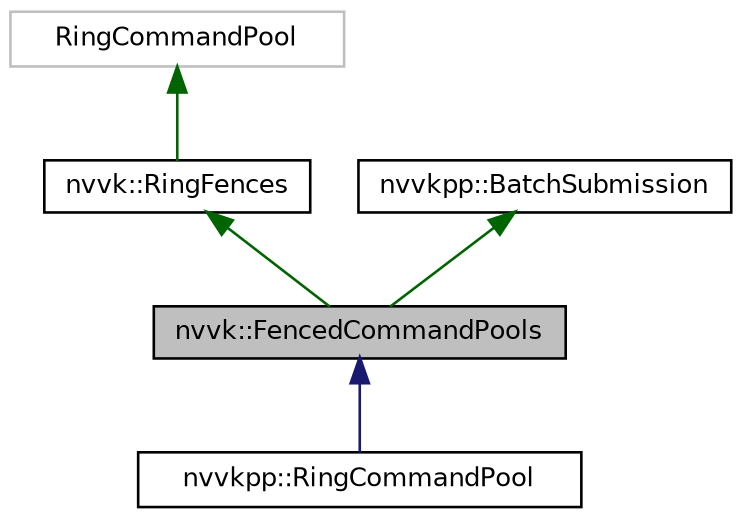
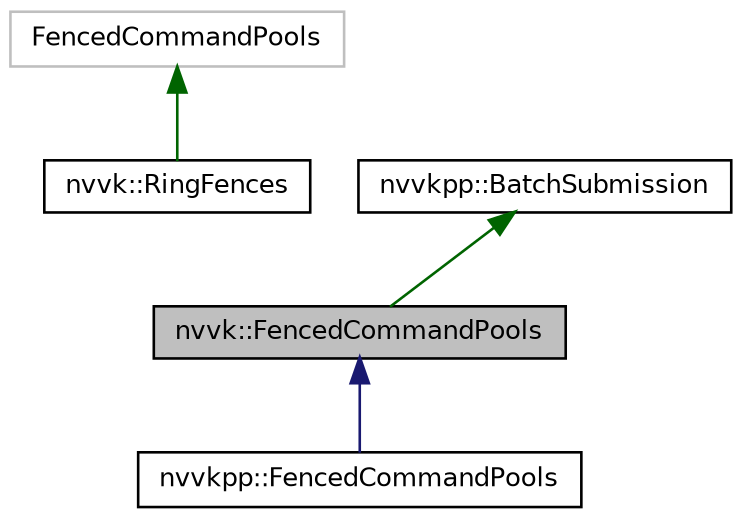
node "RingCommandPool": label "RingCommandPool" -> "FencedCommandPools"
edge "nvvk::FencedCommandPools" -> "nvvk::RingFences": removed
node "nvvkpp::RingCommandPool": label "nvvkpp::RingCommandPool" -> "nvvkpp::FencedCommandPools"
